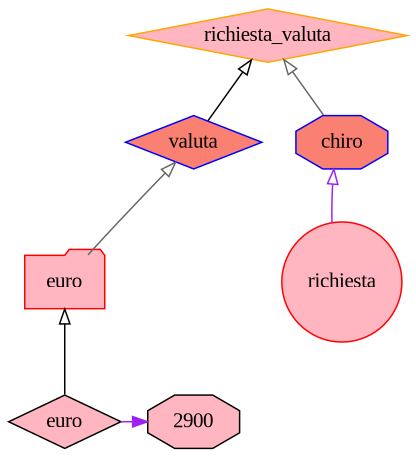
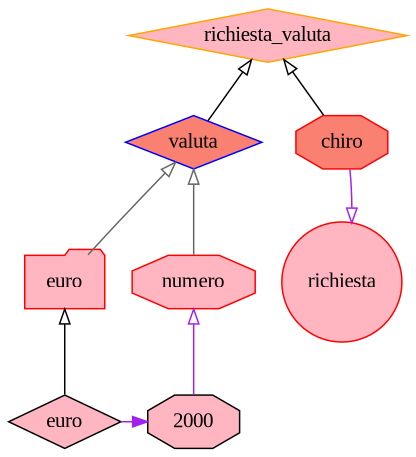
edge "chiro" -> "richiesta_valuta": color gray40 -> black
node "chiro": color blue -> red
edge "richiesta" -> "chiro": reversed
node "numero": added
node "2900": label "2900" -> "2000"
